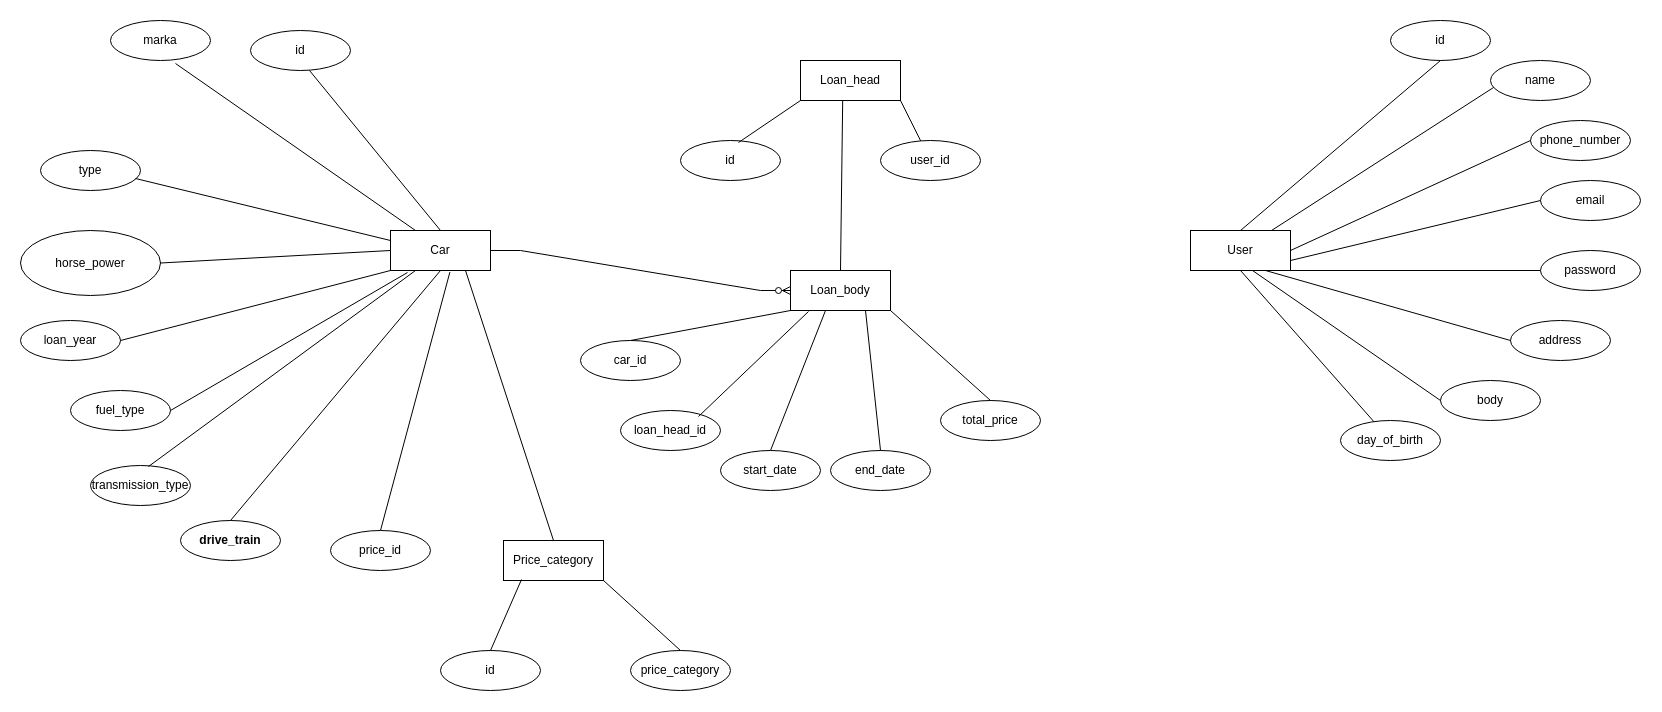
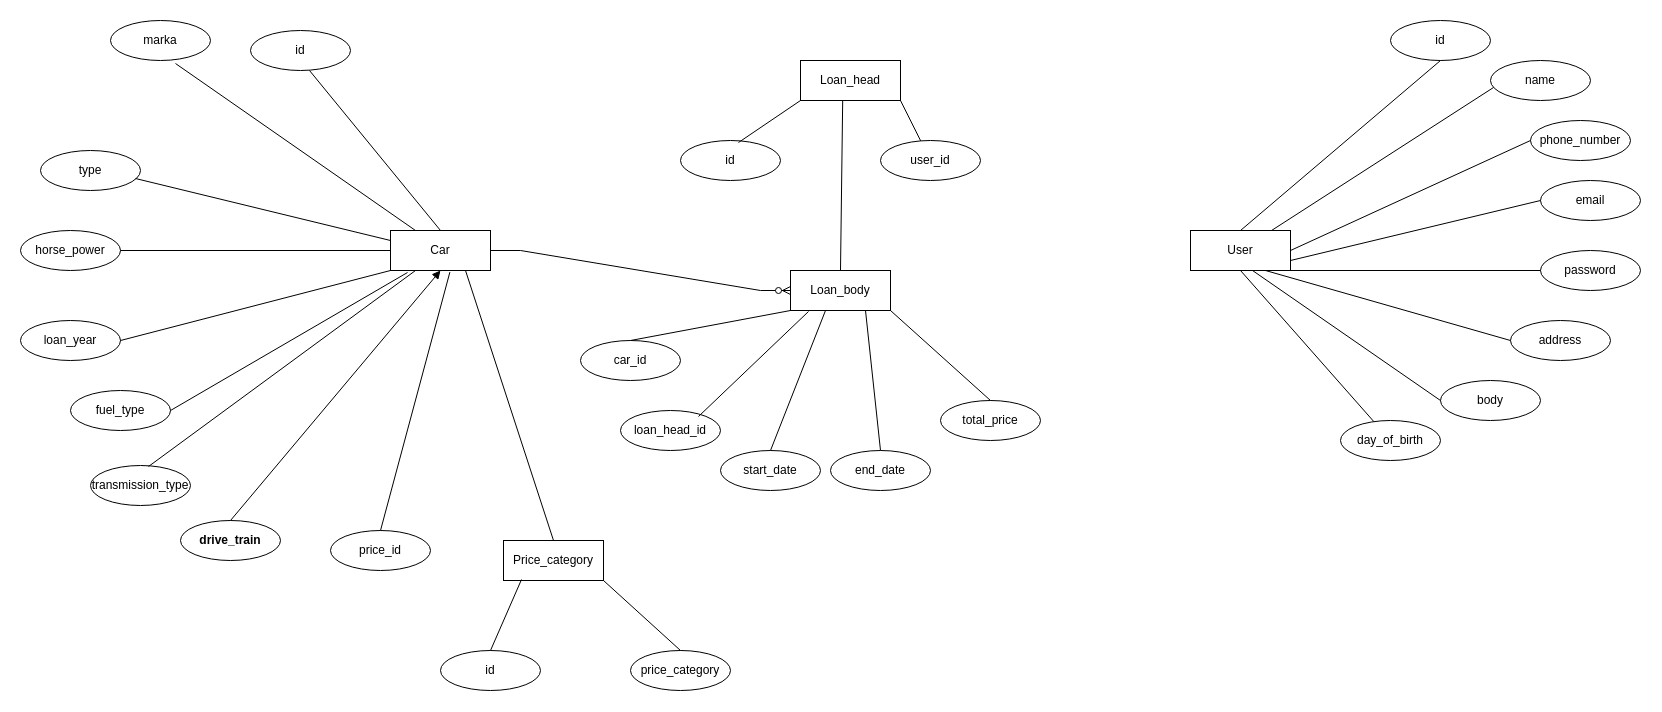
node "horse_power": size 140x65 -> 100x40
edge "Car" -- "drive_train": arrowhead none -> block
